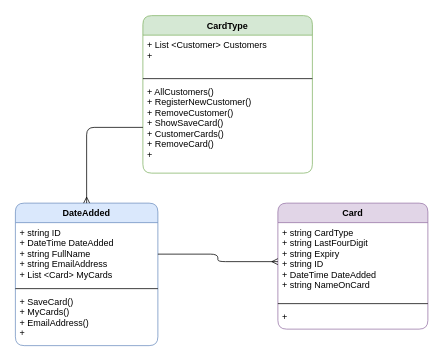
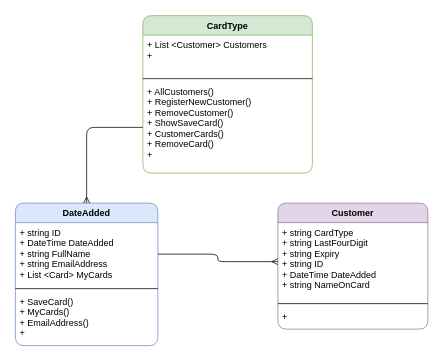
node "Card": label "Card" -> "Customer"
